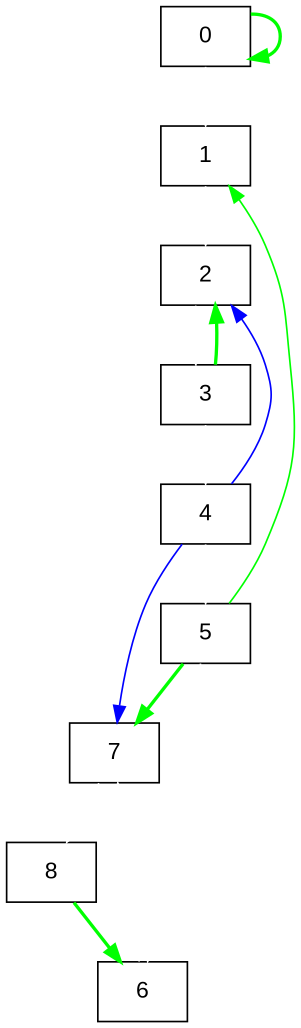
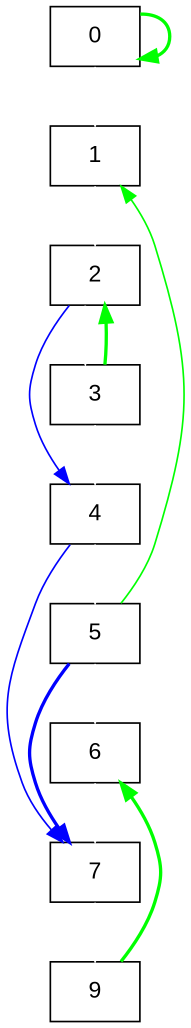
edge "4" -> "2": reversed
edge "5" -> "7": color green -> blue
node "8": label "8" -> "9"
